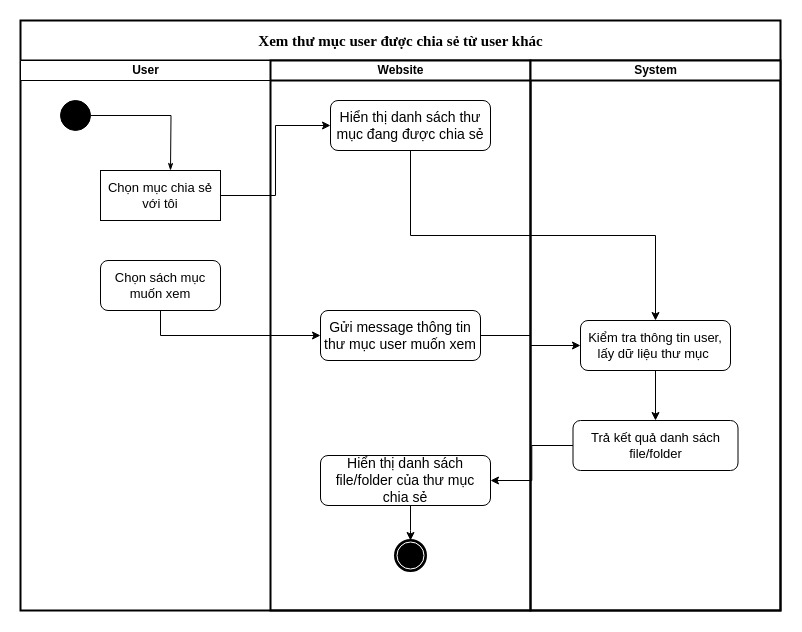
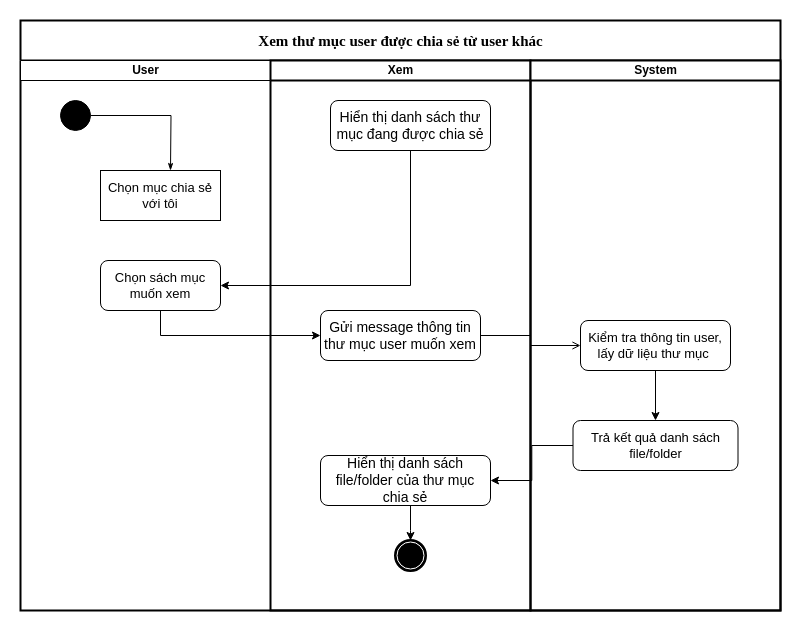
node "Website": label "Website" -> "Xem"
edge "Chọn mục chia sẻ với tôi" -> "Hiển thị danh sách thư mục đang được chia sẻ": removed
edge "Hiển thị danh sách thư mục đang được chia sẻ" -> "Kiểm tra thông tin user, lấy dữ liệu thư mục": now "Hiển thị danh sách thư mục đang được chia sẻ" -> "Chọn sách mục muốn xem"
edge "Gửi message thông tin thư mục user muốn xem" -> "Kiểm tra thông tin user, lấy dữ liệu thư mục": arrowhead classic -> open
